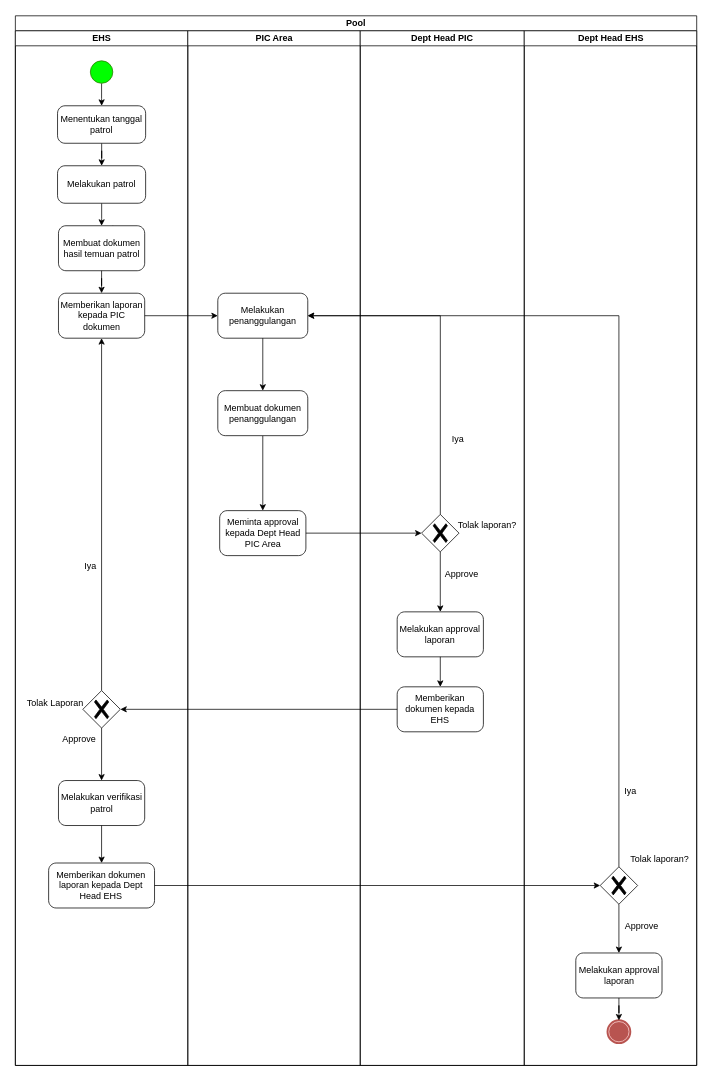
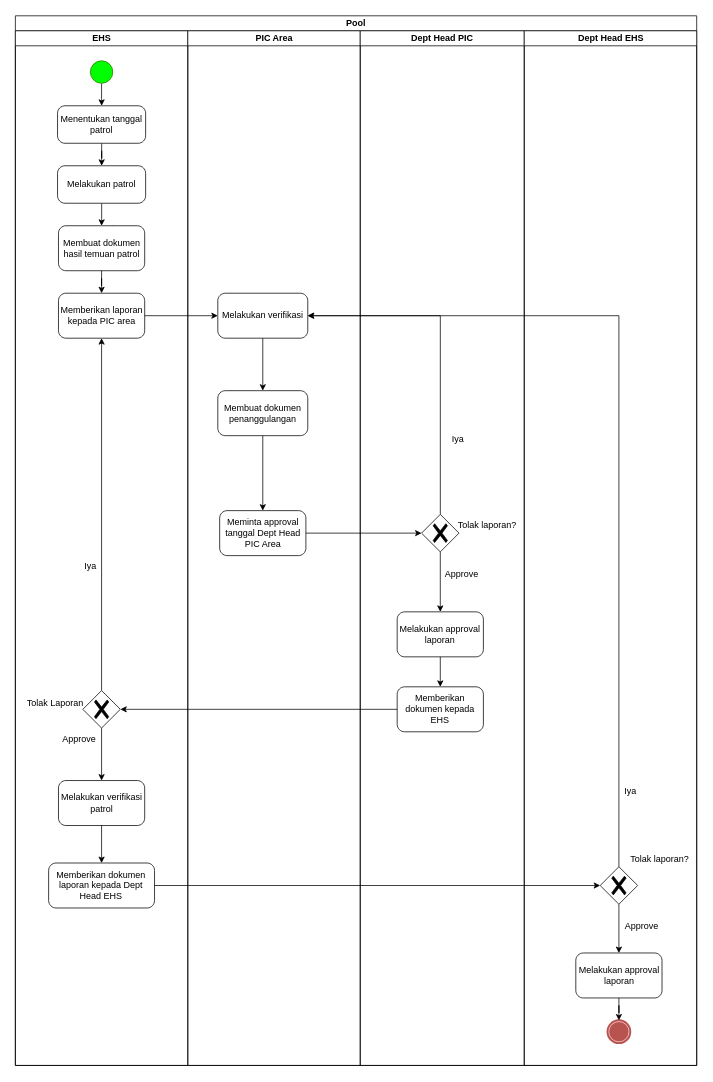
node "Memberikan laporan kepada PIC dokumen": label "Memberikan laporan kepada PIC dokumen" -> "Memberikan laporan kepada PIC area"
node "Melakukan penanggulangan": label "Melakukan penanggulangan" -> "Melakukan verifikasi"
node "Meminta approval kepada Dept Head PIC Area": label "Meminta approval kepada Dept Head PIC Area" -> "Meminta approval tanggal Dept Head PIC Area"
